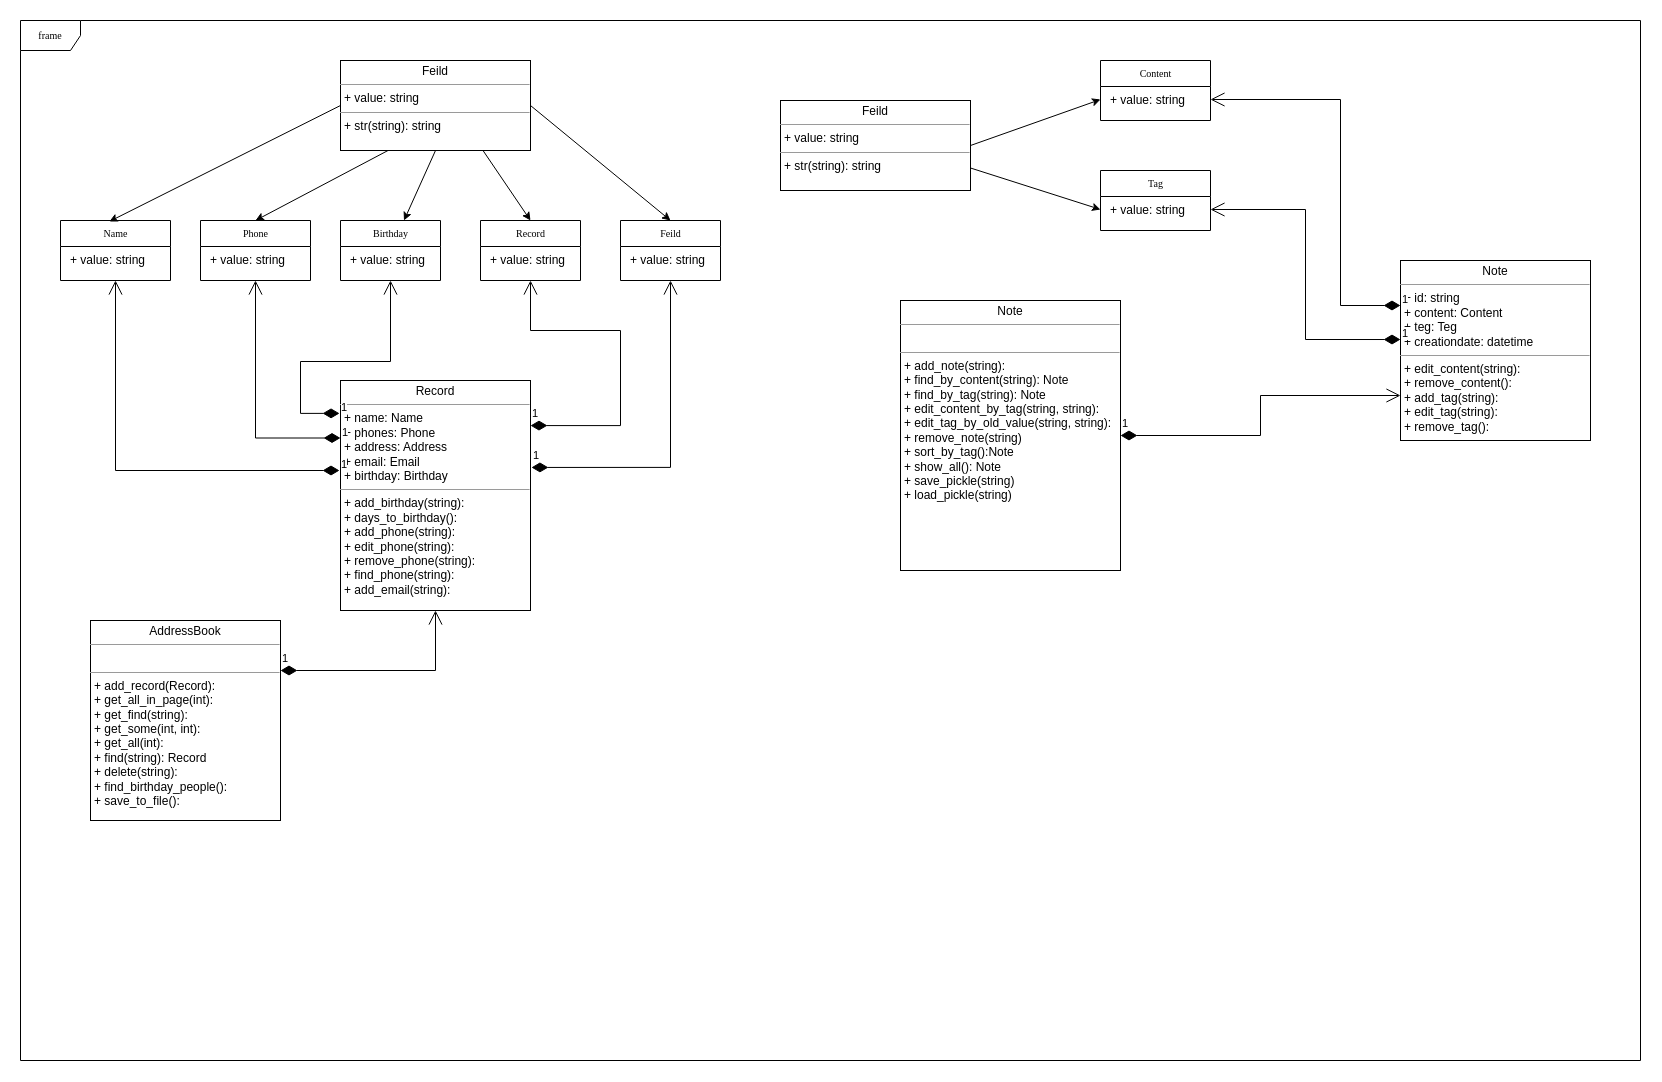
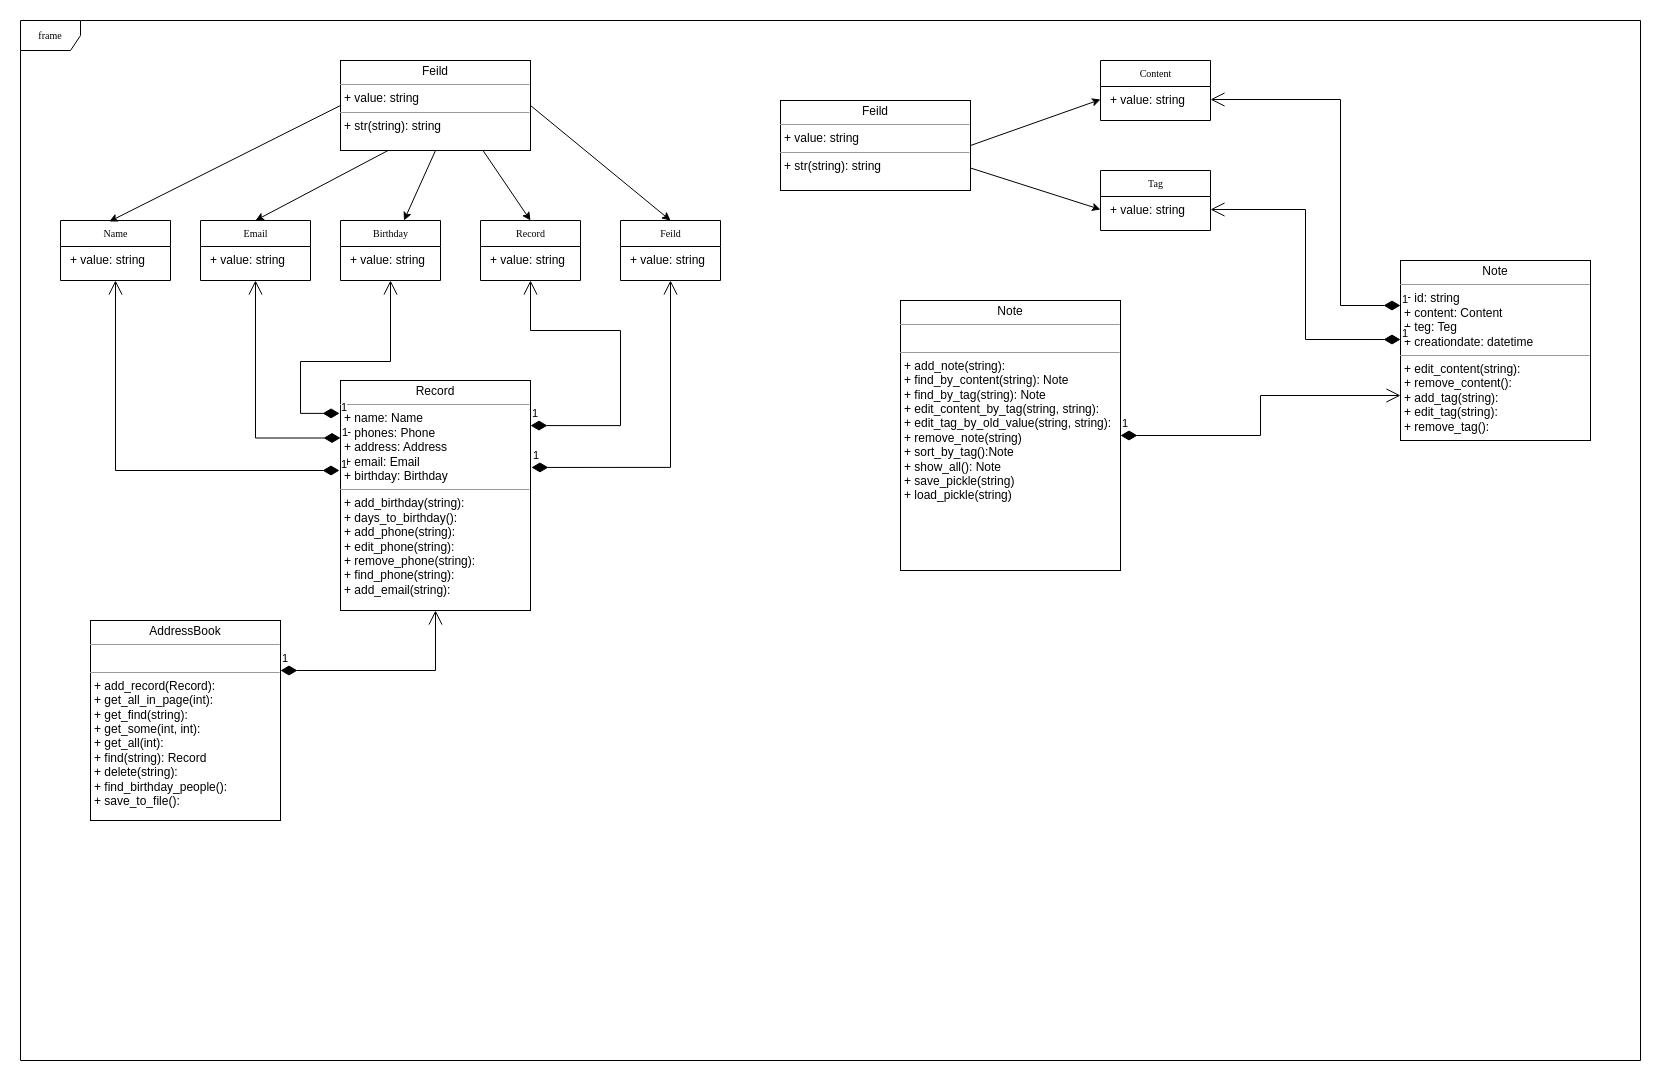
node "Phone": label "Phone" -> "Email"
